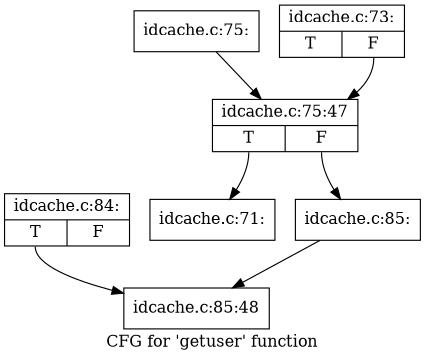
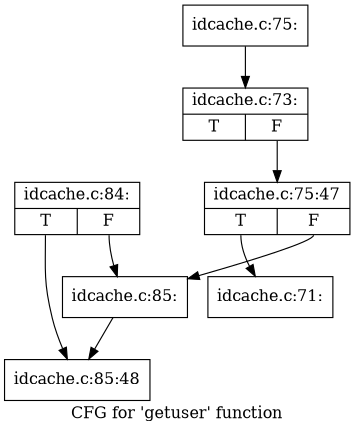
edge "idcache.c:75:" -> "idcache.c:75:47": now "idcache.c:75:" -> "idcache.c:73:"
edge "idcache.c:84:" -> "idcache.c:85:": added
